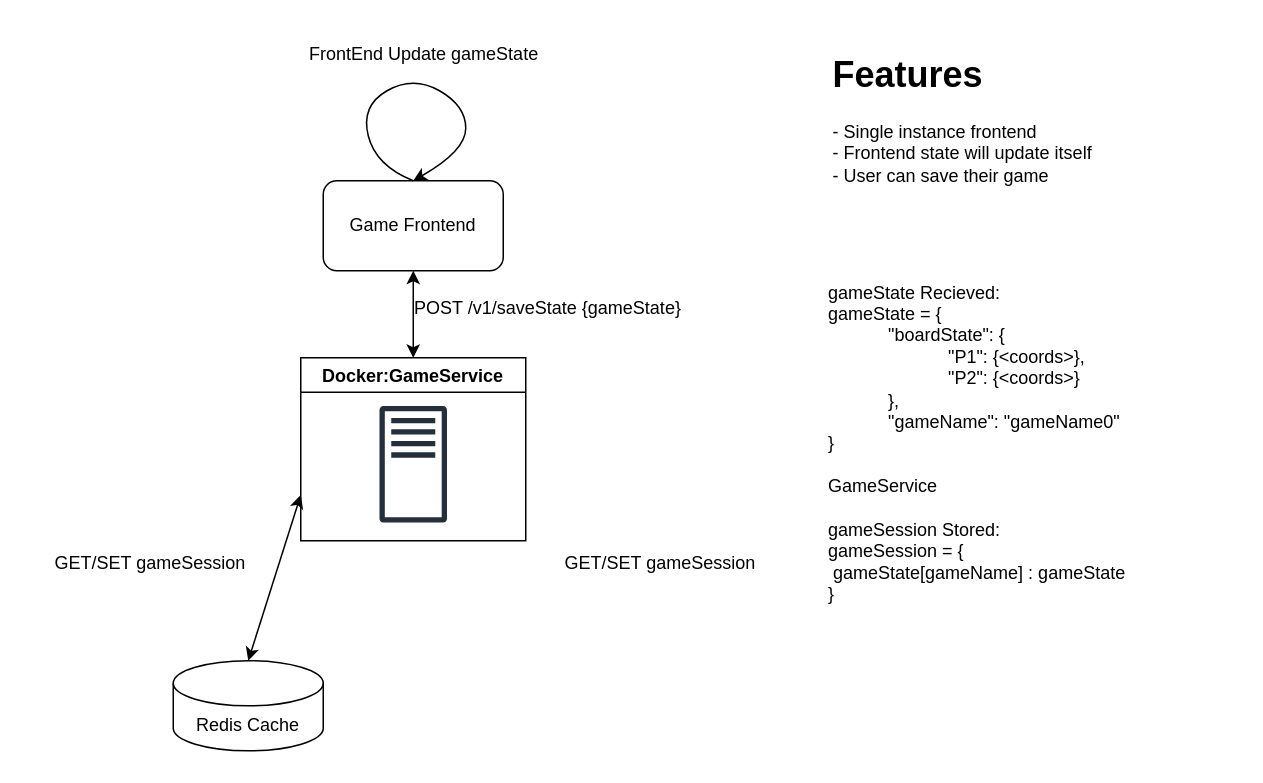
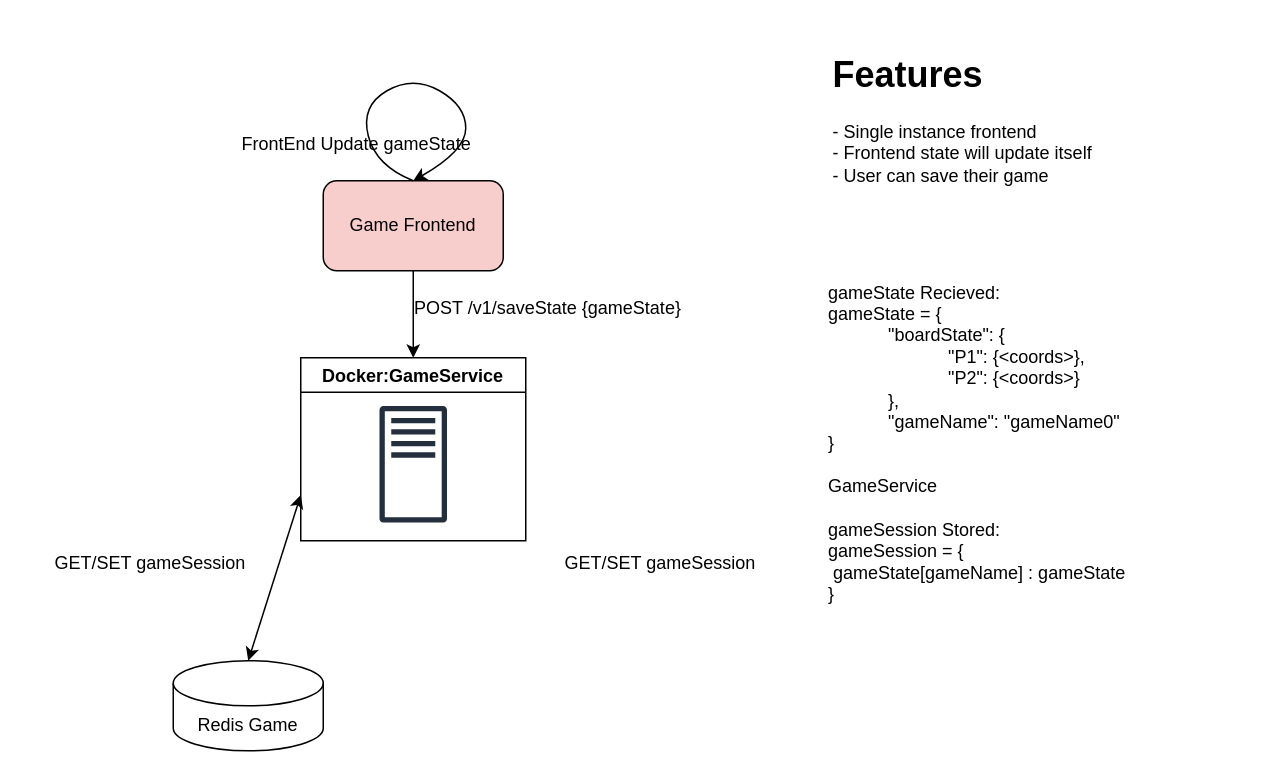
node "FrontEnd Update gameState": moved (436, 53) -> (368, 143)
node "Game Frontend": fillcolor #ffffff -> #f8cecc
edge "Game Frontend" -- "Docker:GameService": arrowhead classic -> none
node "Redis Cache": label "Redis Cache" -> "Redis Game"
